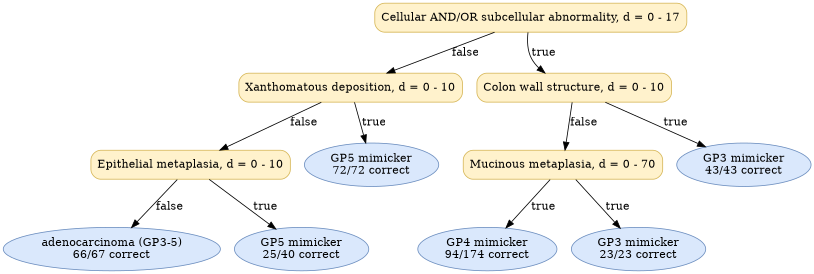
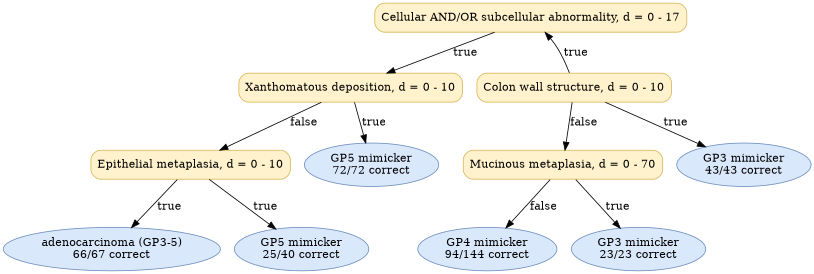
edge "Cellular AND/OR subcellular abnormality, d = 0 - 17" -> "Colon wall structure, d = 0 - 10": reversed
edge "Cellular AND/OR subcellular abnormality, d = 0 - 17" -> "Xanthomatous deposition, d = 0 - 10": label "false" -> "true"
edge "Epithelial metaplasia, d = 0 - 10" -> "adenocarcinoma (GP3-5)": label "false" -> "true"
edge "Mucinous metaplasia, d = 0 - 70" -> "GP4 mimicker": label "true" -> "false"
node "GP4 mimicker": text "94/174 correct" -> "94/144 correct"
